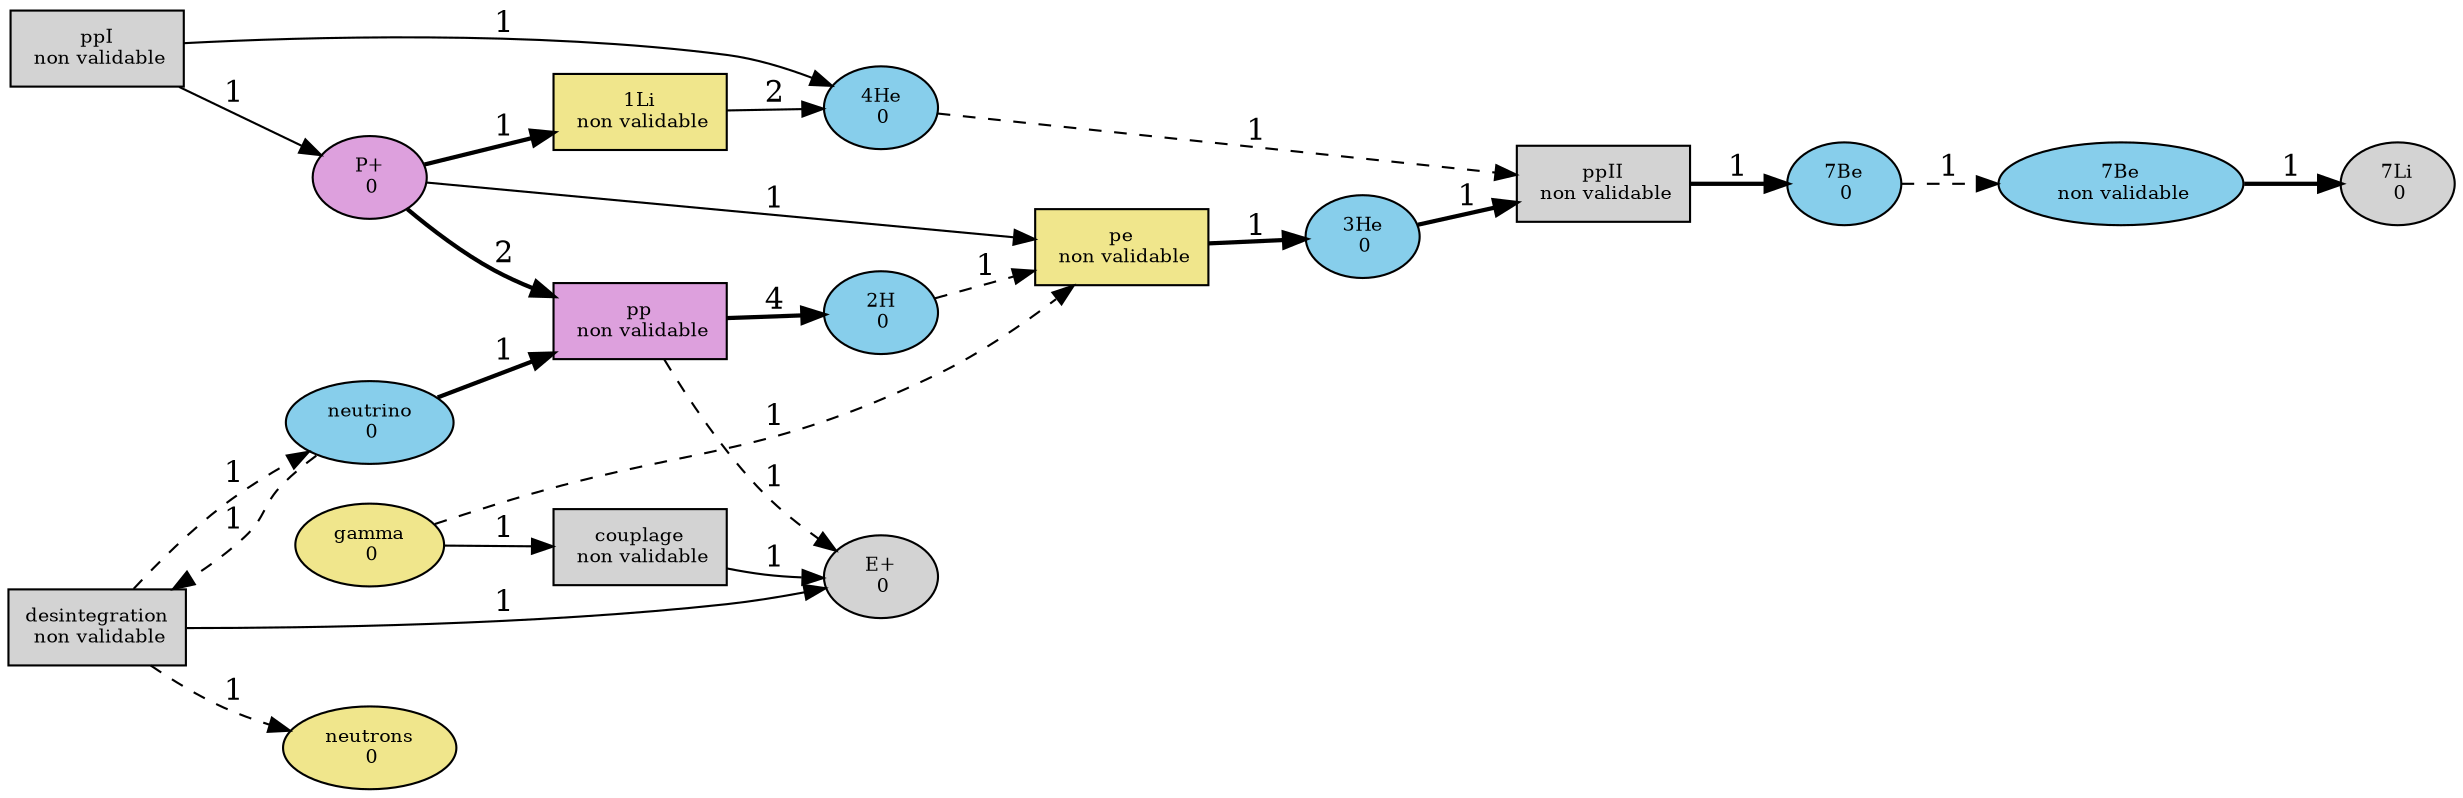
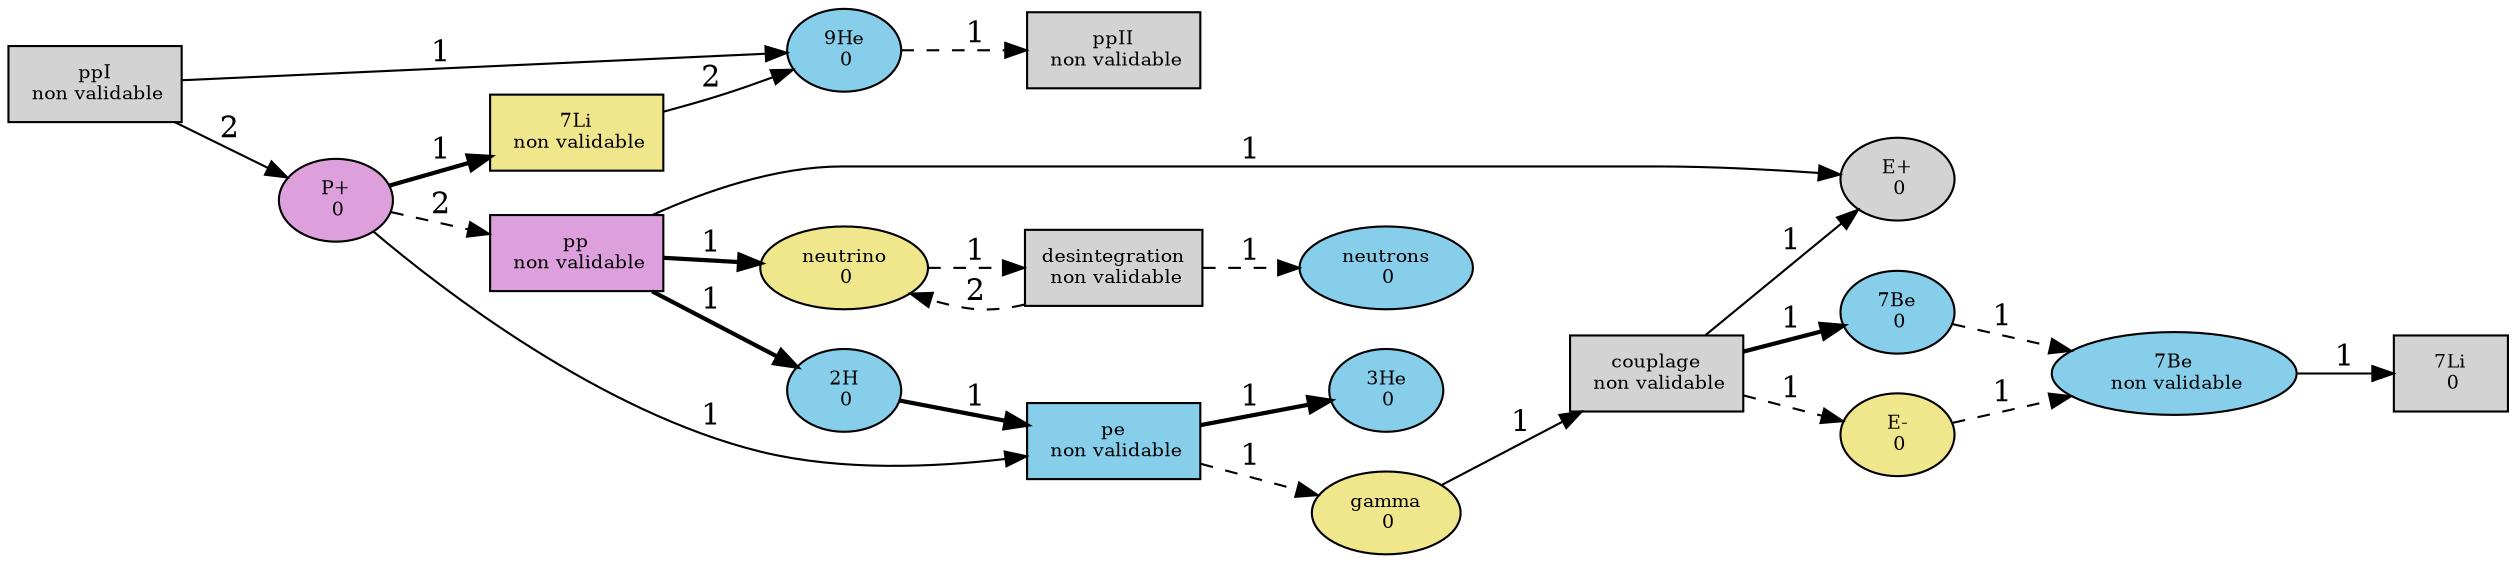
edge "ppI non validable" -> "P+ 0": label "1" -> "2"
node "4He 0": label "4He 0" -> "9He 0"
node "1Li non validable": label "1Li non validable" -> "7Li non validable"
edge "ppII non validable" -> "7Be 0": now "couplage non validable" -> "7Be 0"
edge "7Be non validable" -> "7Li 0": style bold -> solid
node "7Li 0": shape ellipse -> box
edge "3He 0" -> "ppII non validable": removed, label "1"
node "pe non validable": fillcolor khaki -> skyblue
edge "P+ 0" -> "pp non validable": style bold -> dashed
edge "2H 0" -> "pe non validable": style dashed -> bold
edge "pp non validable" -> "2H 0": label "4" -> "1"
edge "neutrino 0" -> "pp non validable": reversed
node "neutrino 0": fillcolor skyblue -> khaki
node "E- 0": added
edge "gamma 0" -> "pe non validable": reversed
edge "pp non validable" -> "E+ 0": style dashed -> solid
edge "desintegration non validable" -> "neutrino 0": label "1" -> "2"
edge "desintegration non validable" -> "E+ 0": removed, label "1"
node "neutrons 0": fillcolor khaki -> skyblue
